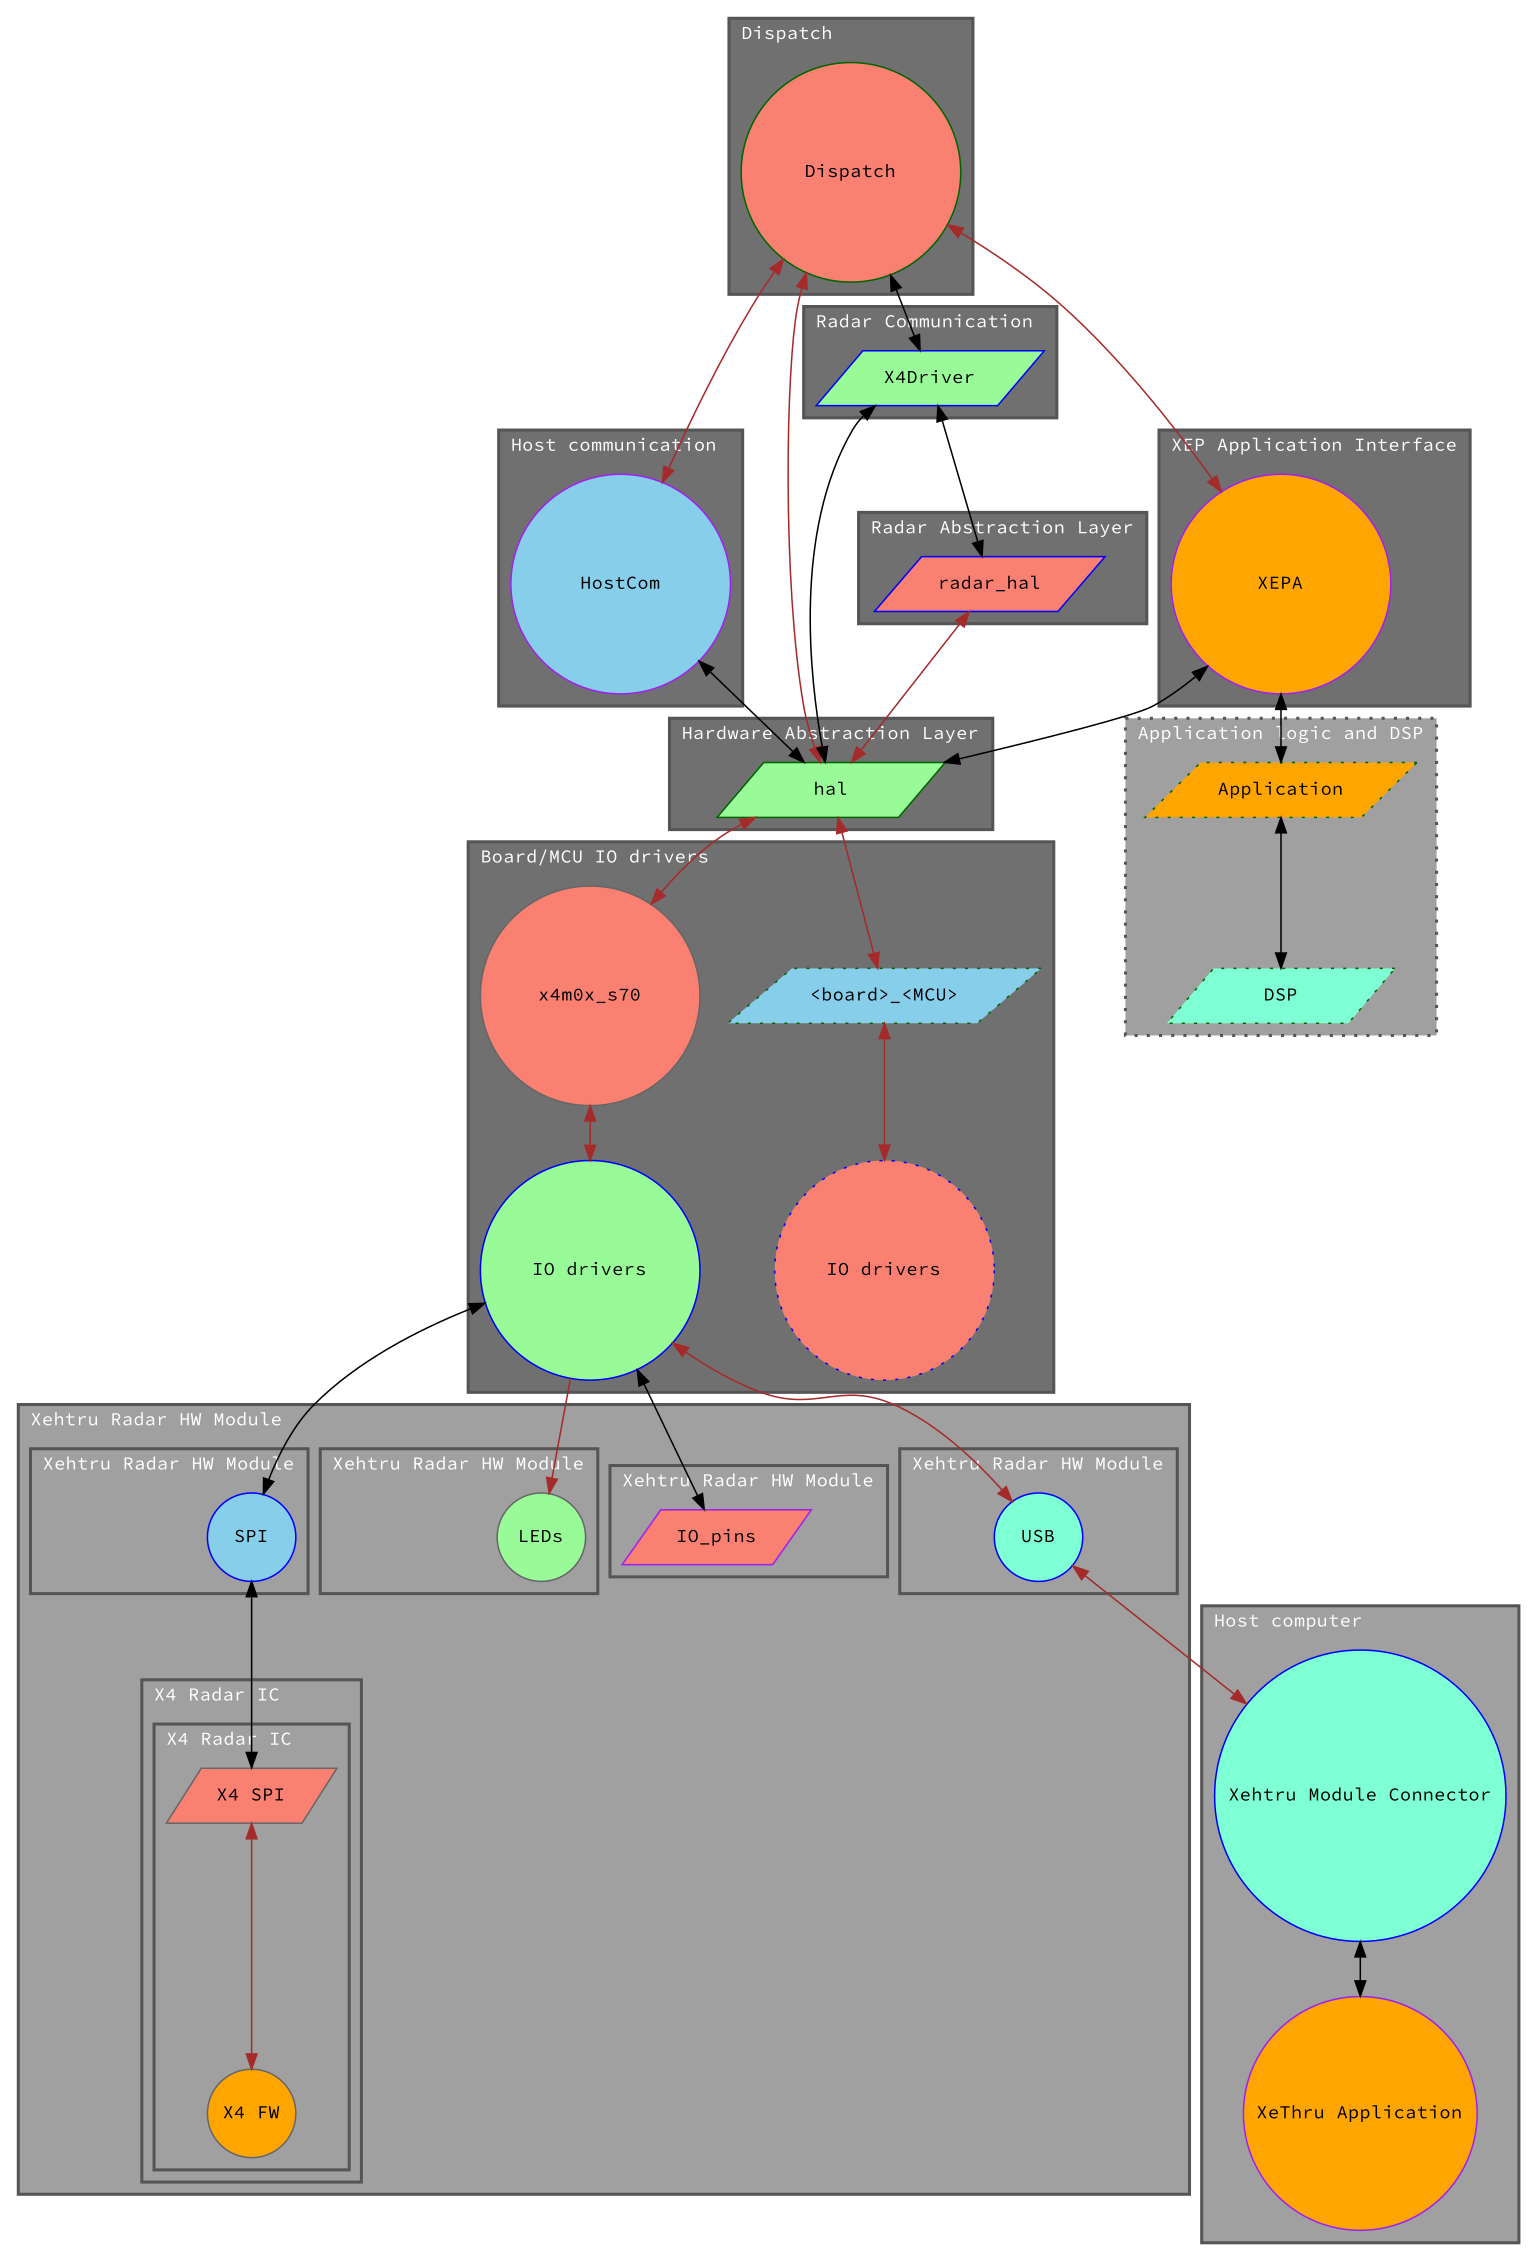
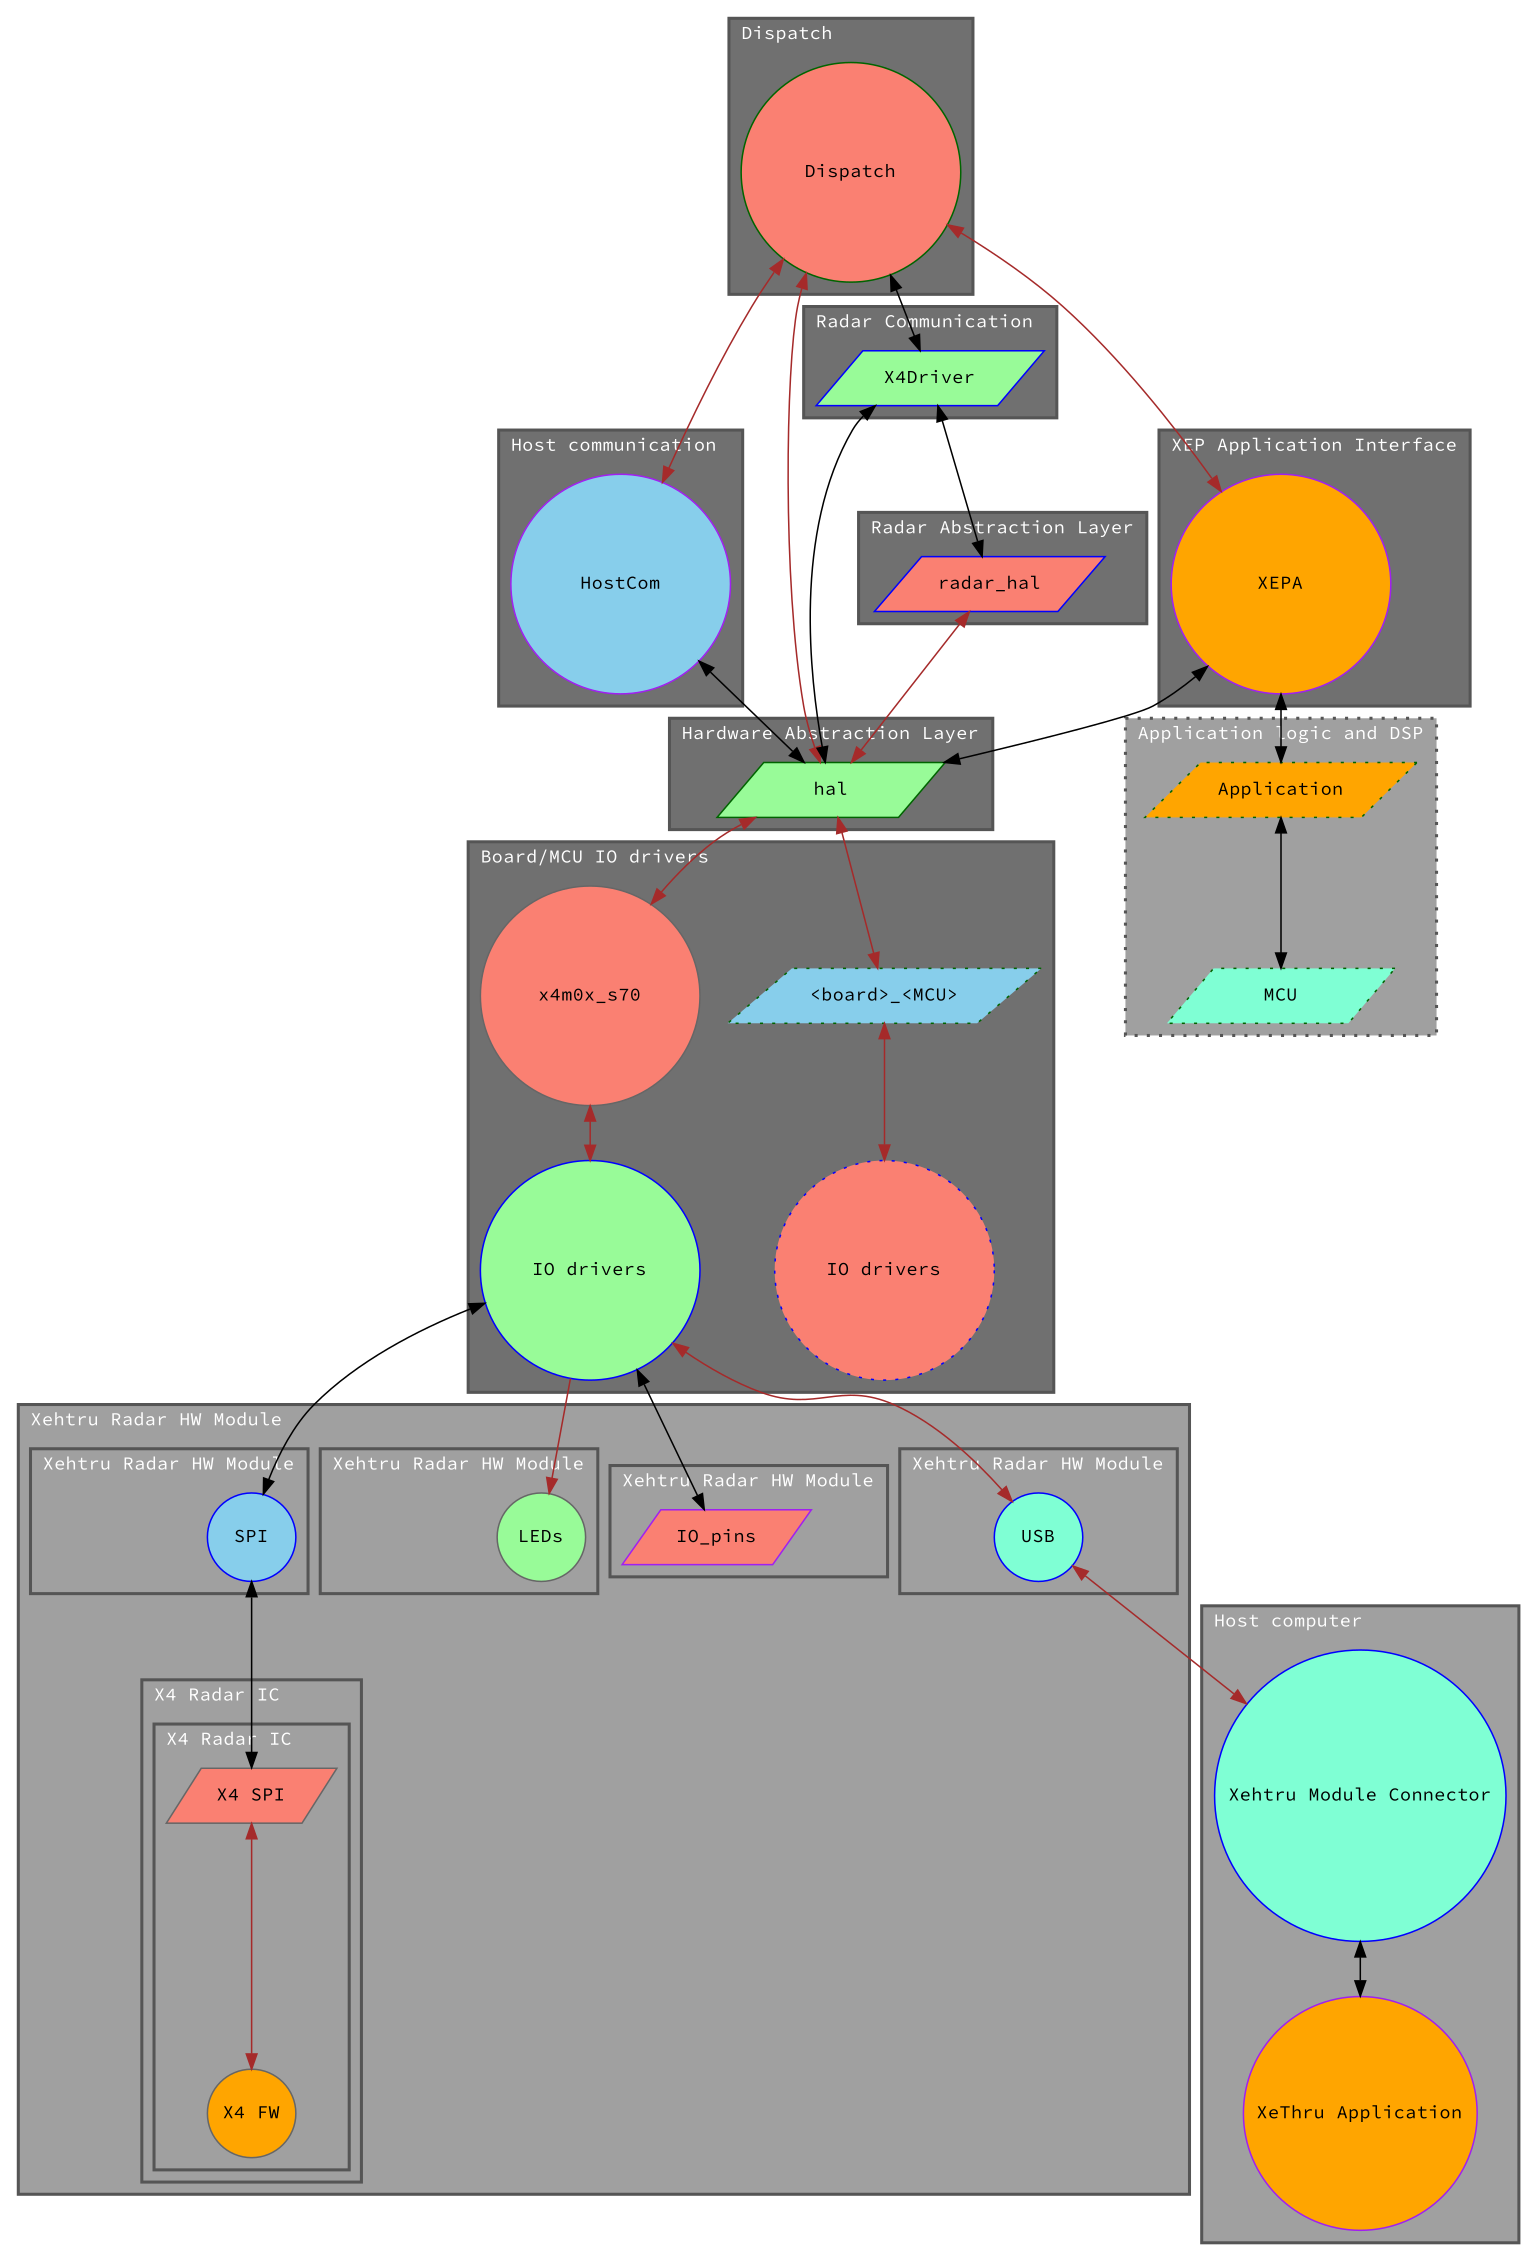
node "DSP": label "DSP" -> "MCU"
